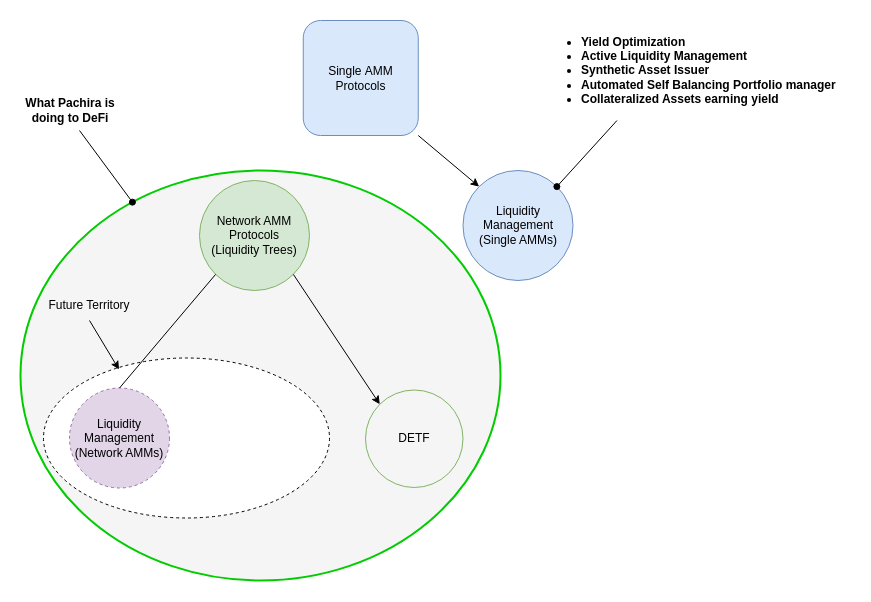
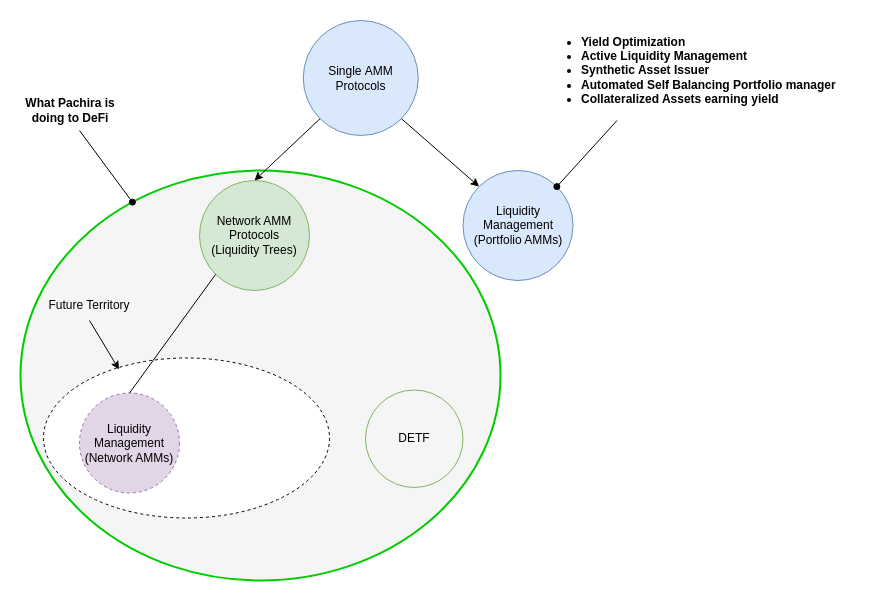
node "Single AMM Protocols": shape rounded rectangle -> ellipse
edge "Single AMM Protocols" -> "Network AMM Protocols (Liquidity Trees)": added
node "Liquidity Management (Single AMMs)": label "Liquidity Management (Single AMMs)" -> "Liquidity Management (Portfolio AMMs)"
edge "Network AMM Protocols (Liquidity Trees)" -> "DETF": removed
node "Liquidity Management(Network AMMs)": moved (120, 438) -> (130, 443)
